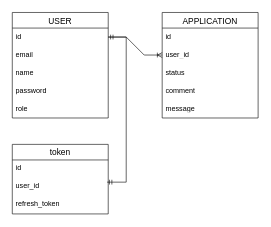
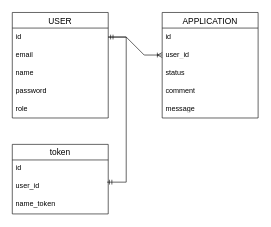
node "refresh_token": label "refresh_token" -> "name_token"
